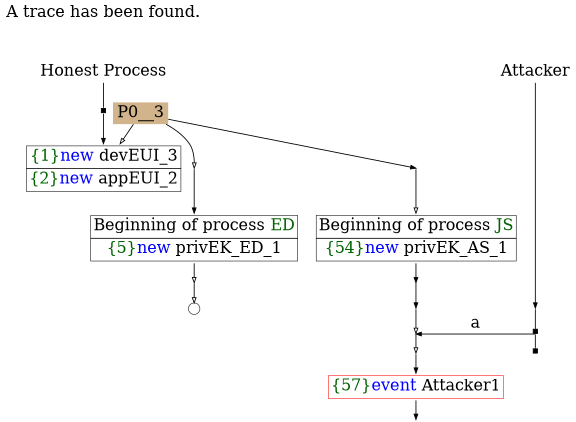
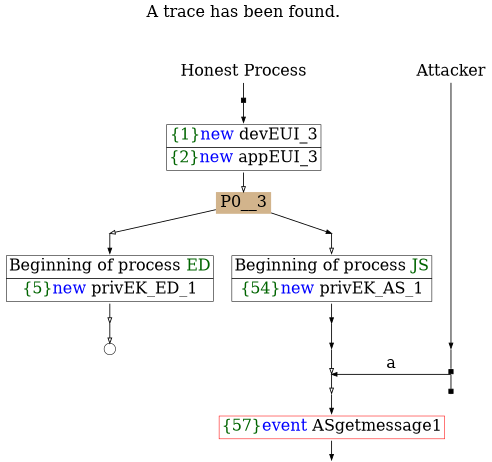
edge "P0__3" -> "{1}": reversed
node "{1}": text "appEUI_2" -> "appEUI_3"
node "{57}": text "Attacker1" -> "ASgetmessage1"
